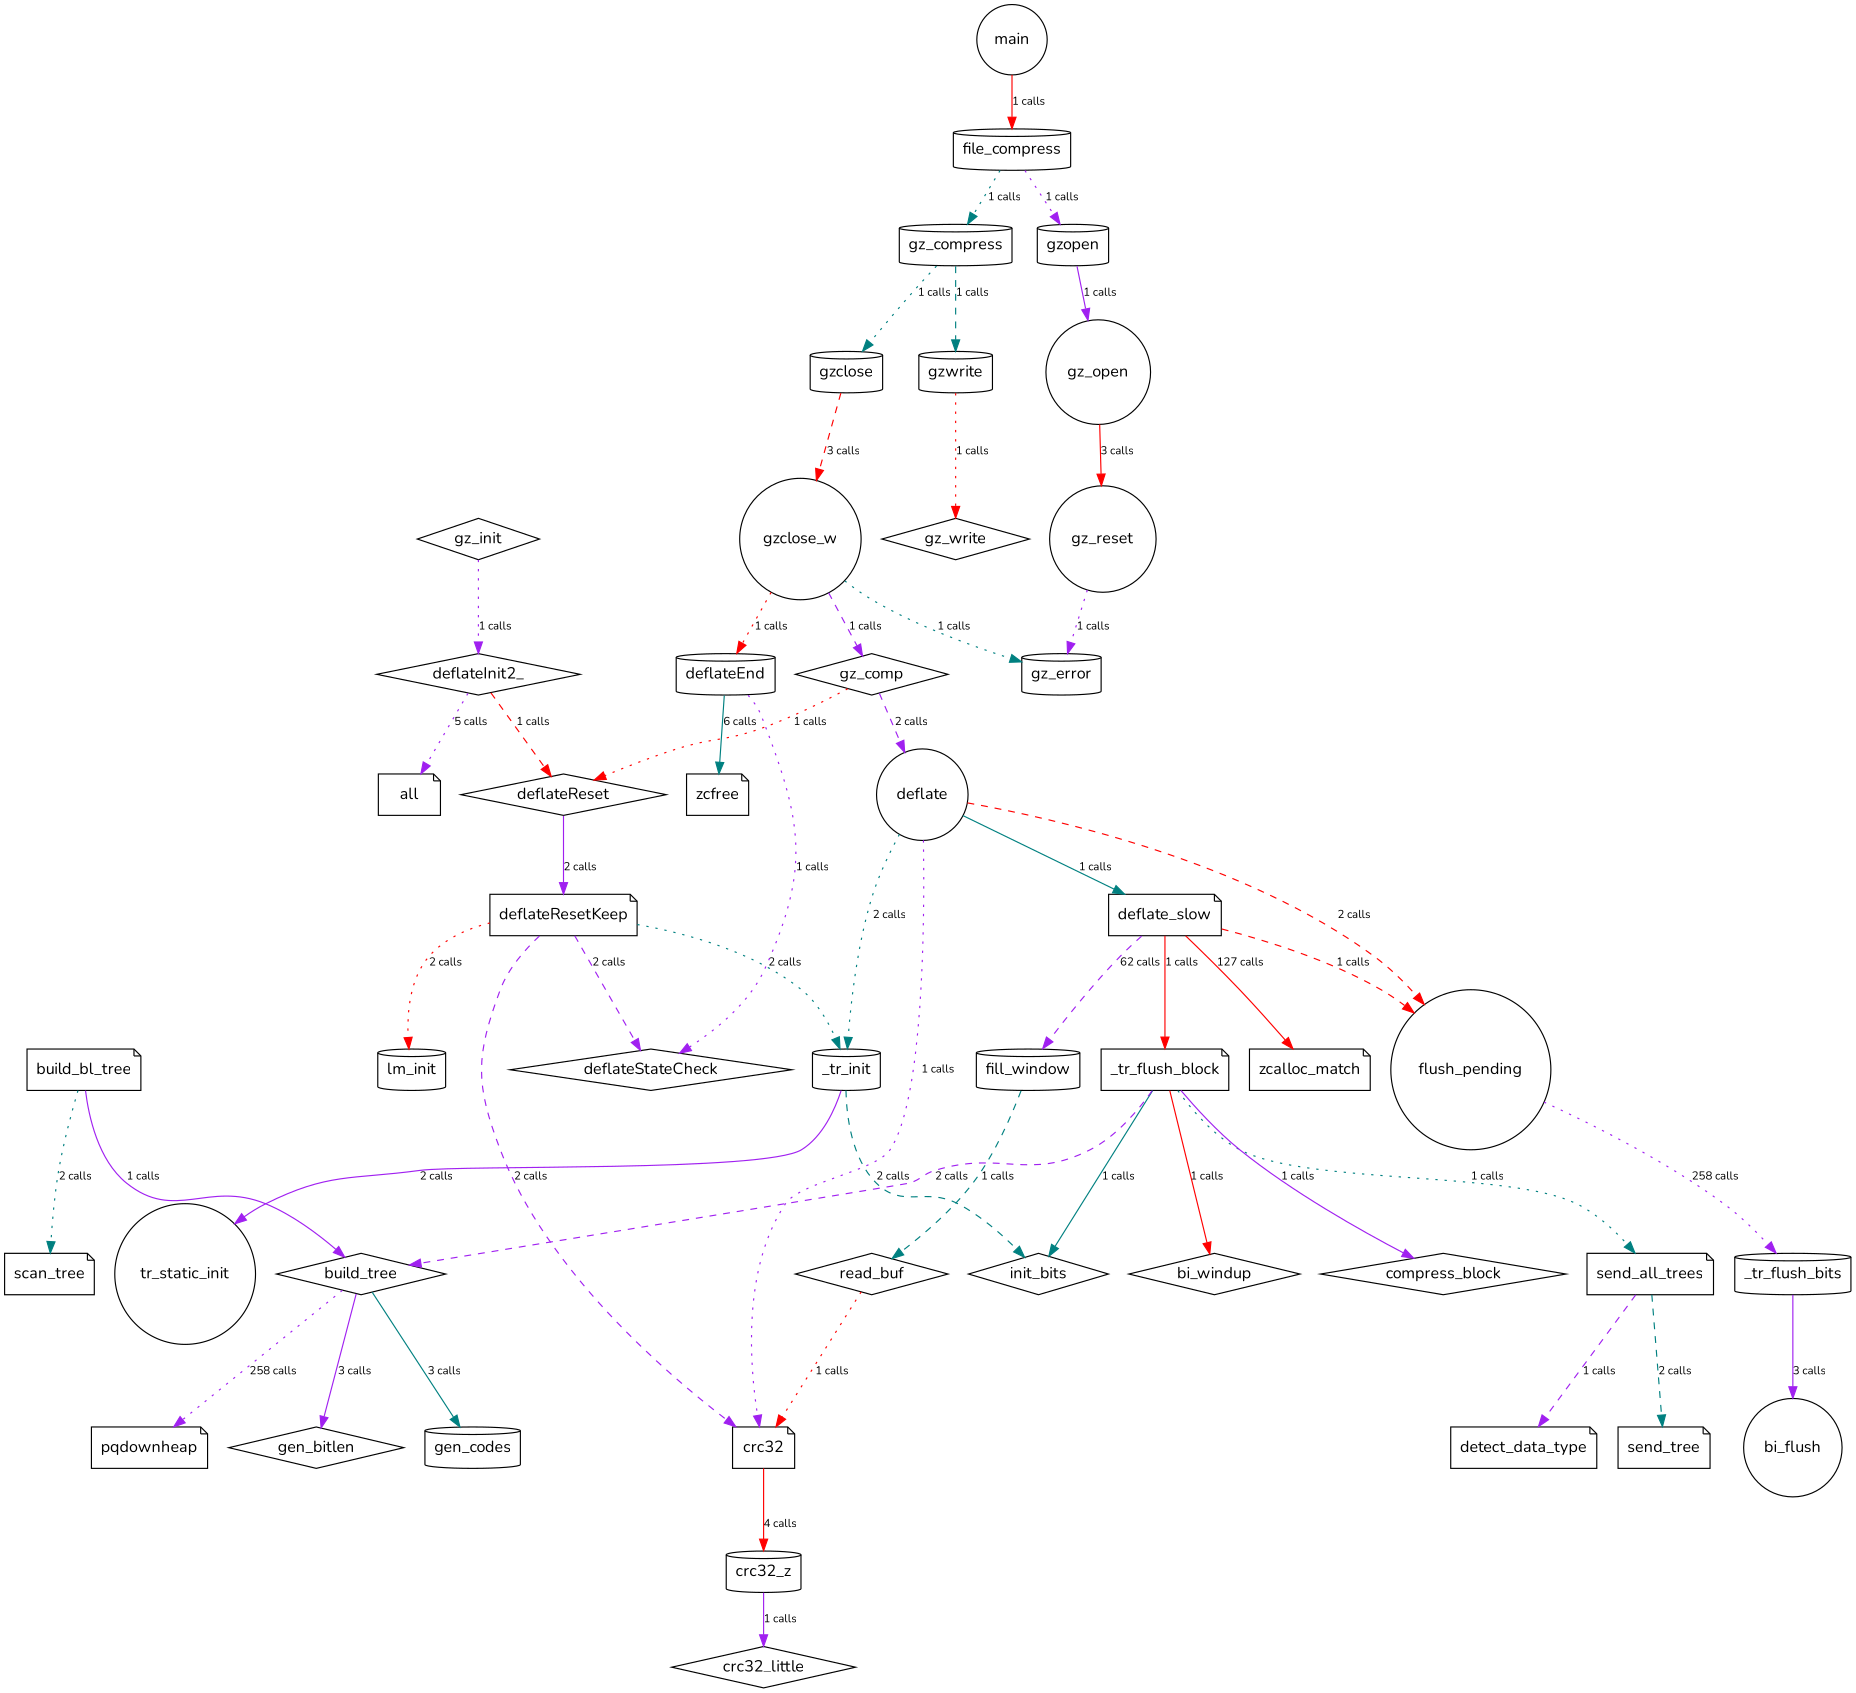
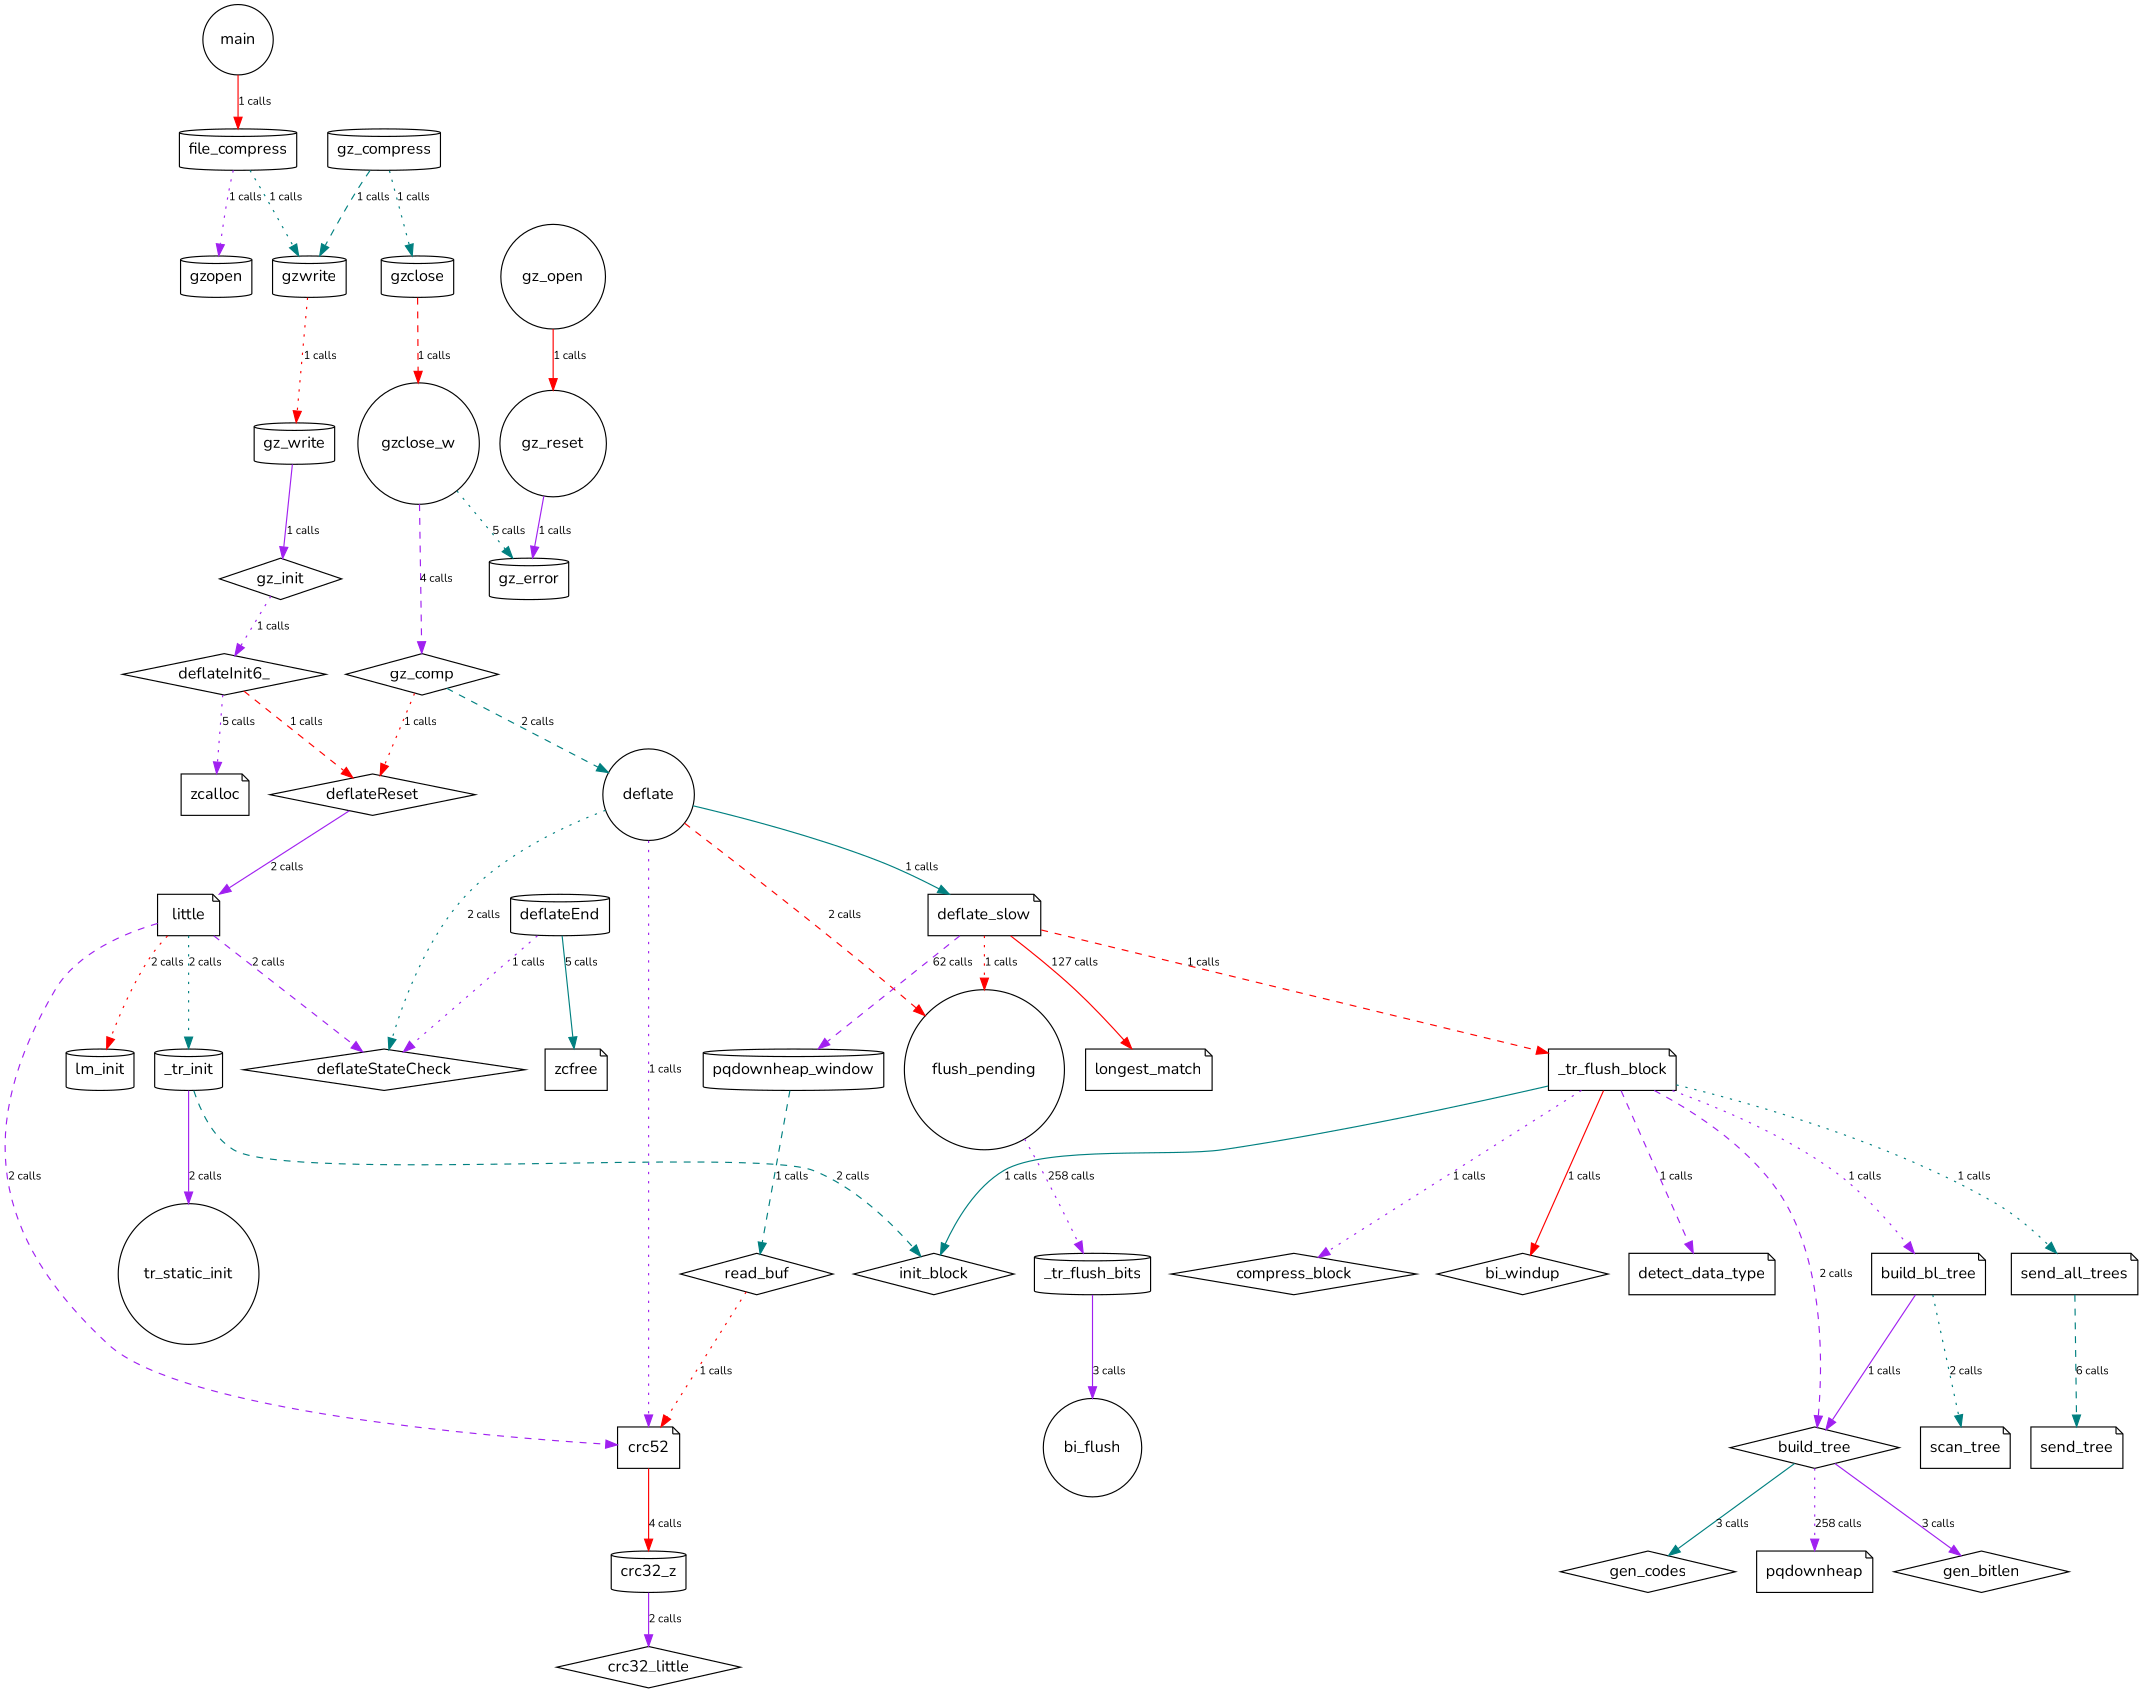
edge "file_compress" -> "gz_compress": now "file_compress" -> "gzwrite"
edge "gzopen" -> "gz_open": removed, label "1 calls"
edge "gzclose" -> "gzclose_w": label "3 calls" -> "1 calls"
edge "gz_open" -> "gz_reset": label "3 calls" -> "1 calls"
edge "gz_write" -> "gz_init": added, label "1 calls"
node "gz_write": shape diamond -> cylinder
edge "gz_reset" -> "gz_error": style dotted -> solid
edge "gzclose_w" -> "deflateEnd": removed, label "1 calls"
edge "gzclose_w" -> "gz_comp": label "1 calls" -> "4 calls"
edge "gzclose_w" -> "gz_error": label "1 calls" -> "5 calls"
node "deflateInit2_": label "deflateInit2_" -> "deflateInit6_"
edge "gz_comp" -> "deflate": color purple -> teal
edge "deflateEnd" -> "zcfree": label "6 calls" -> "5 calls"
node "all": label "all" -> "zcalloc"
node "deflateResetKeep": label "deflateResetKeep" -> "little"
edge "deflate" -> "_tr_init": now "deflate" -> "deflateStateCheck"
edge "deflate_slow" -> "flush_pending": style dashed -> dotted
edge "deflate_slow" -> "_tr_flush_block": style solid -> dashed
node "fill_window": label "fill_window" -> "pqdownheap_window"
node "zcalloc_match": label "zcalloc_match" -> "longest_match"
edge "_tr_flush_block" -> "build_bl_tree": added, label "1 calls"
edge "_tr_flush_block" -> "compress_block": style solid -> dotted
node "init_bits": label "init_bits" -> "init_block"
edge "send_all_trees" -> "detect_data_type": now "_tr_flush_block" -> "detect_data_type"
edge "send_all_trees" -> "send_tree": label "2 calls" -> "6 calls"
node "gen_codes": shape cylinder -> diamond
node "crc32": label "crc32" -> "crc52"
edge "crc32_z" -> "crc32_little": label "1 calls" -> "2 calls"
